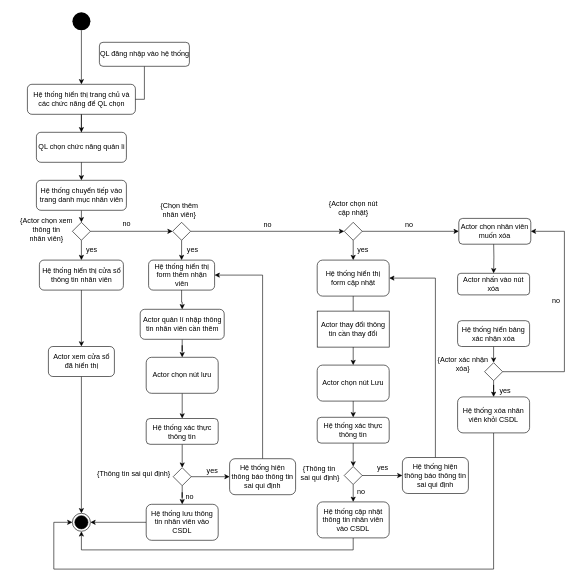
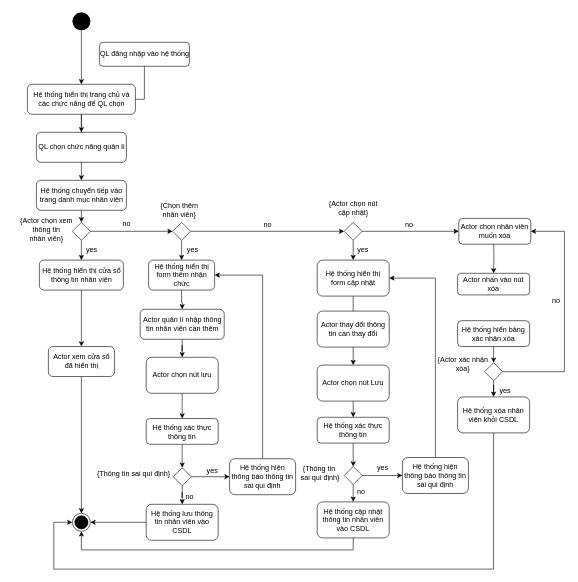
node "Hệ thống hiển thị form thêm nhận viên": label "Hệ thống hiển thị form thêm nhận viên" -> "Hệ thống hiển thị form thêm nhận chức"
node "Actor thay đổi thông tin cần thay đổi": shape rectangle -> rounded rectangle
